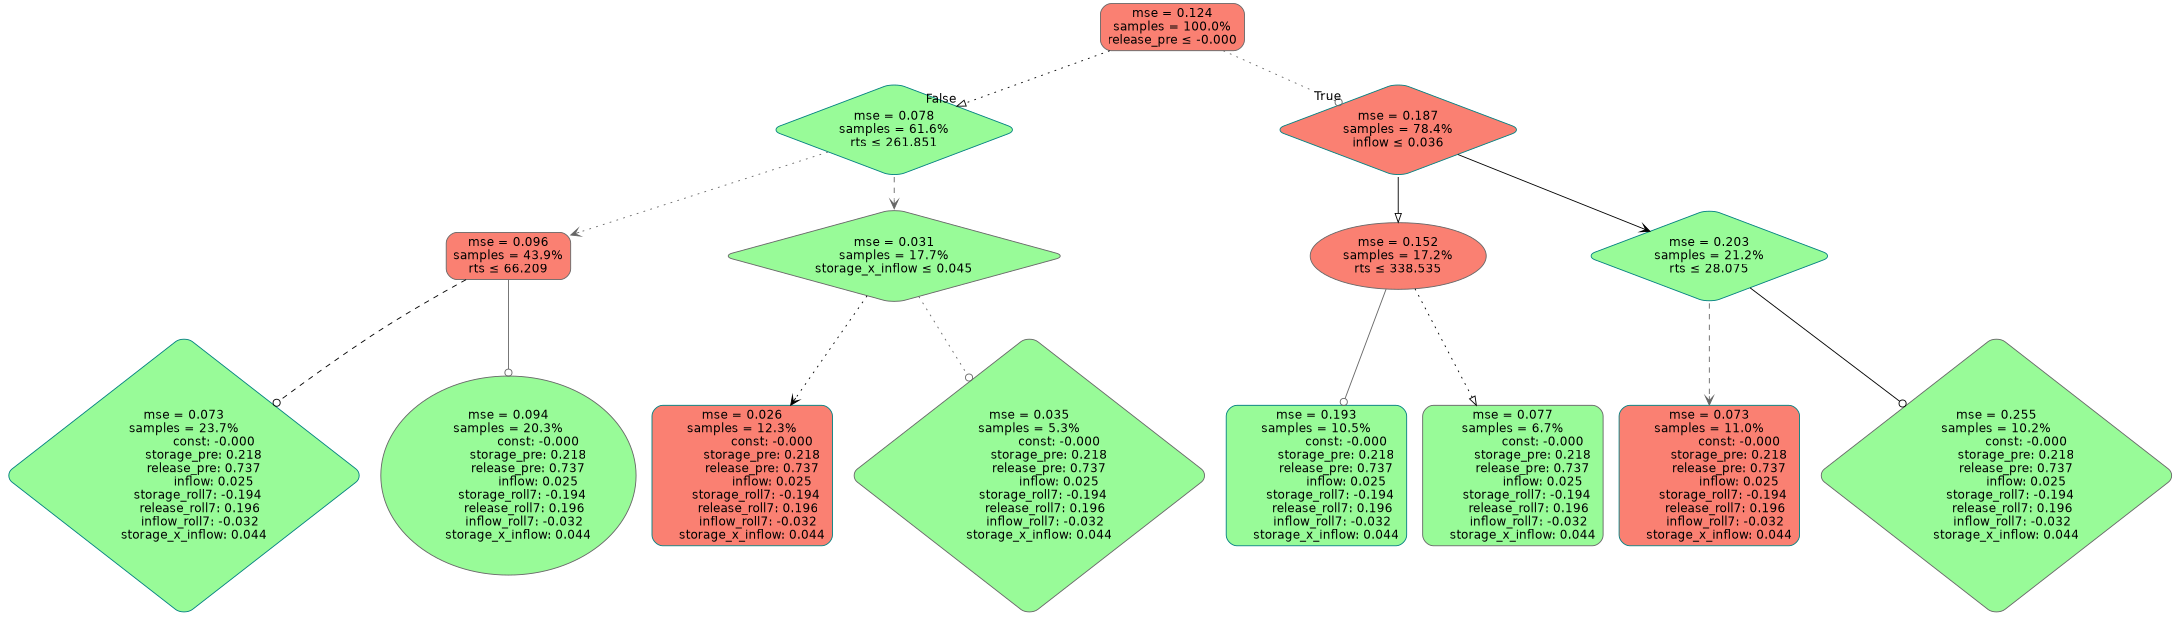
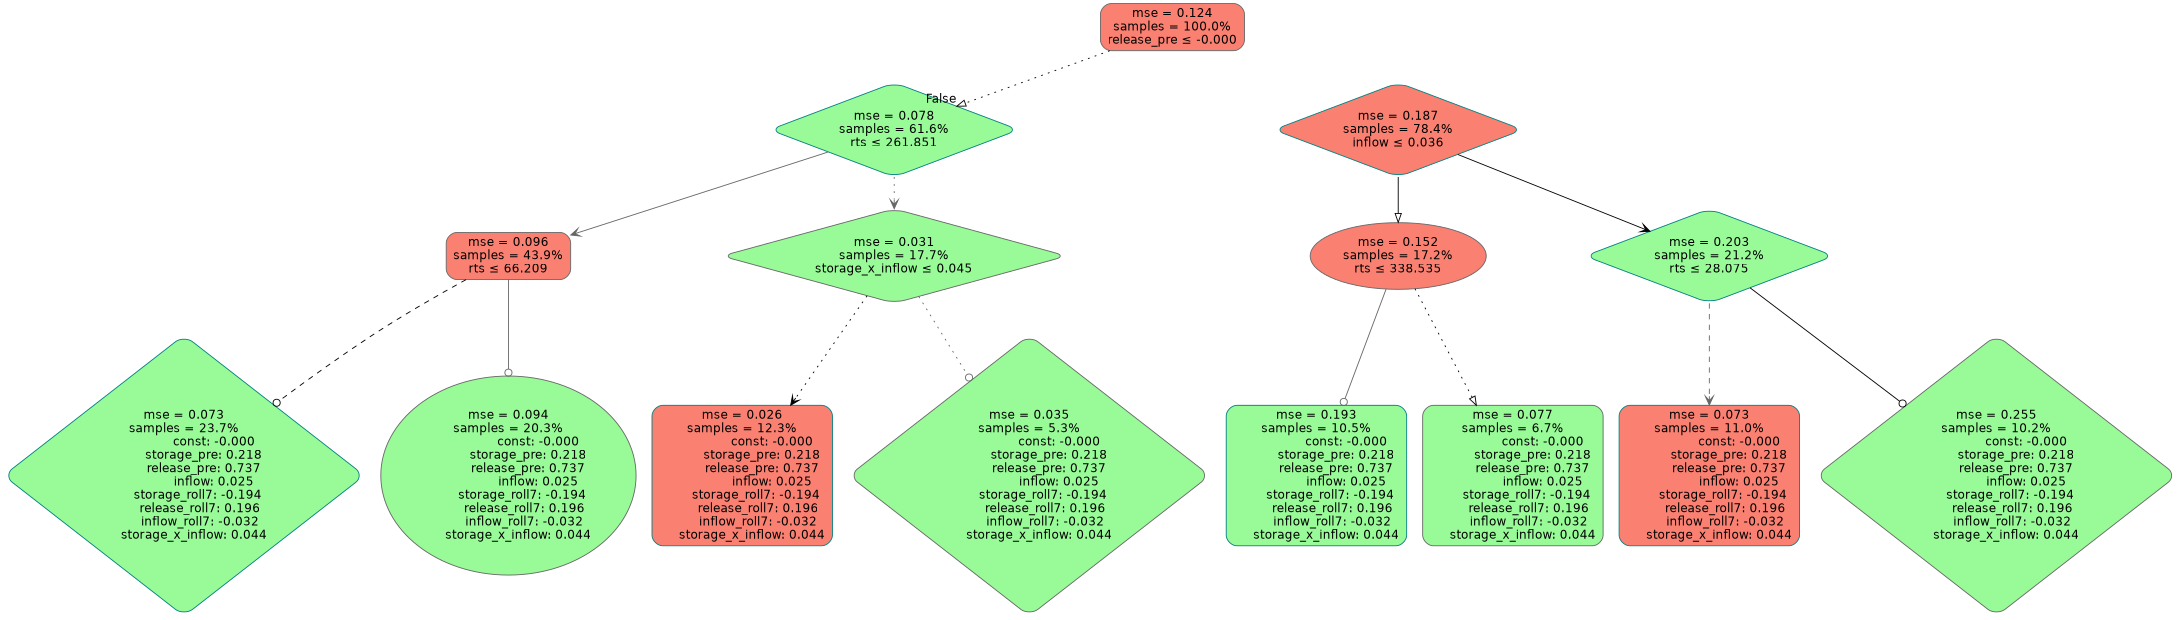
edge "mse = 0.124 samples = 100.0% release_pre ≤ -0.000" -> "mse = 0.187 samples = 78.4% inflow ≤ 0.036": removed
edge "mse = 0.078 samples = 61.6% rts ≤ 261.851" -> "mse = 0.031 samples = 17.7% storage_x_inflow ≤ 0.045": style dashed -> dotted
edge "mse = 0.078 samples = 61.6% rts ≤ 261.851" -> "mse = 0.096 samples = 43.9% rts ≤ 66.209": style dotted -> solid
